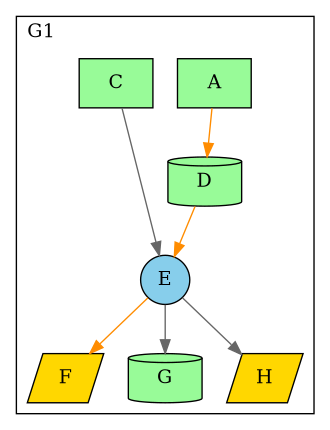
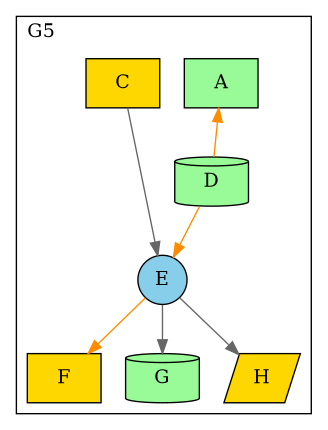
cluster "G1": label "G1" -> "G5"
node "C": fillcolor palegreen -> gold
edge "A" -> "D": reversed
node "F": shape parallelogram -> box
